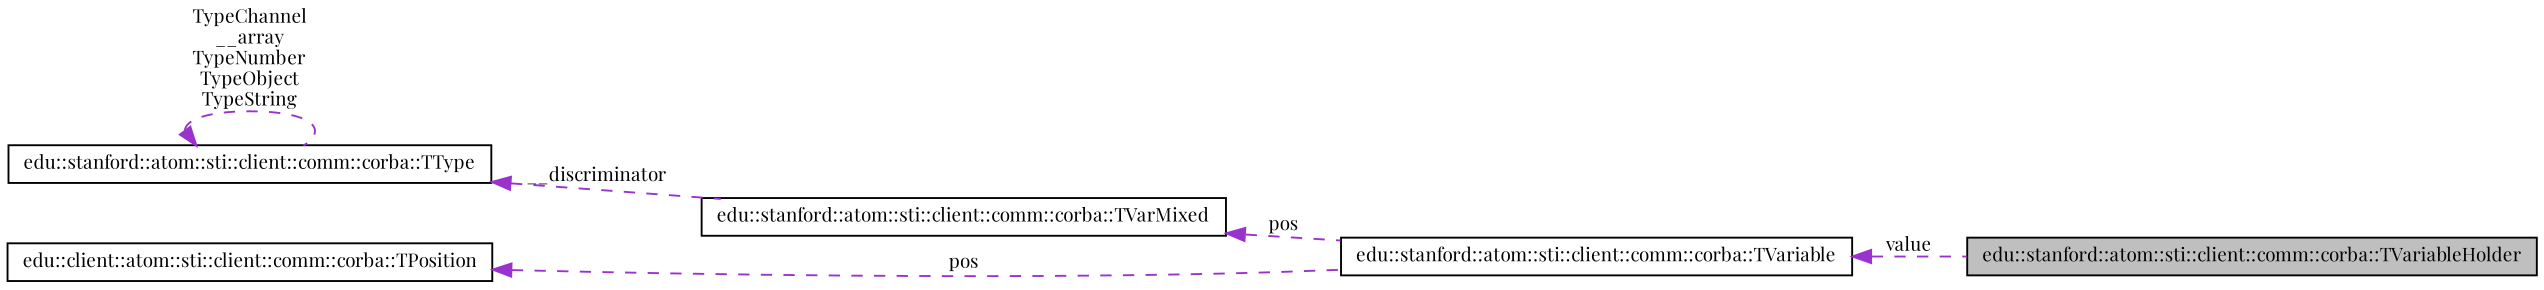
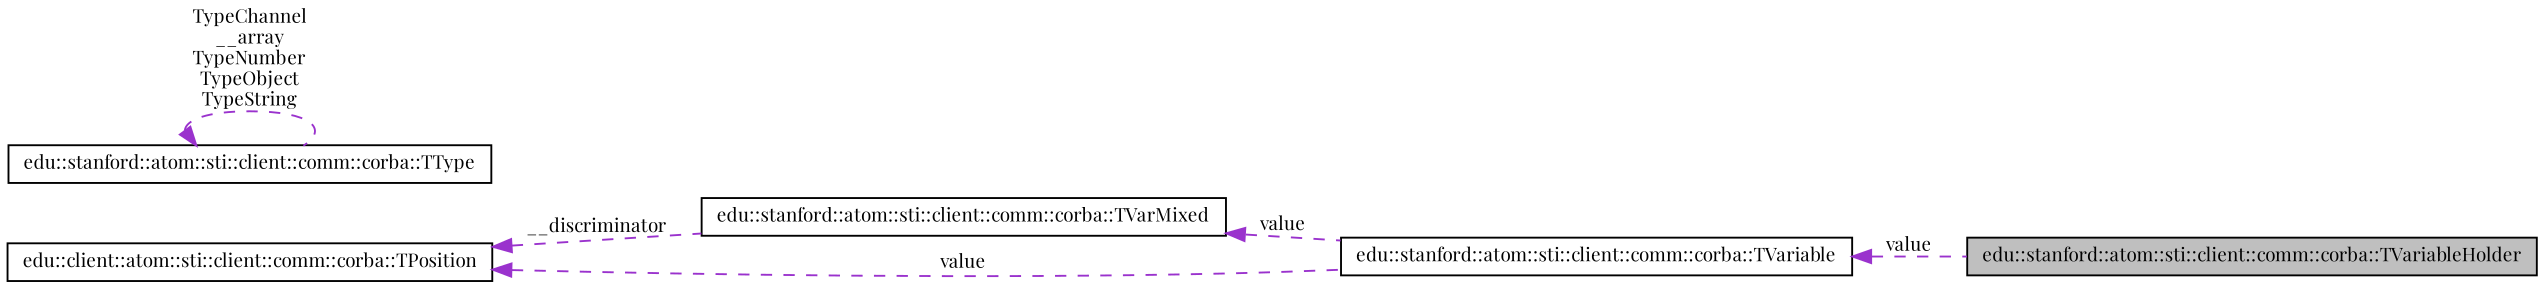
edge "edu::stanford::atom::sti::client::comm::corba::TVarMixed" -> "edu::stanford::atom::sti::client::comm::corba::TType": now "edu::stanford::atom::sti::client::comm::corba::TVarMixed" -> "edu::client::atom::sti::client::comm::corba::TPosition"
edge "edu::stanford::atom::sti::client::comm::corba::TVariable" -> "edu::stanford::atom::sti::client::comm::corba::TVarMixed": label "pos" -> "value"
edge "edu::stanford::atom::sti::client::comm::corba::TVariable" -> "edu::client::atom::sti::client::comm::corba::TPosition": label "pos" -> "value"
